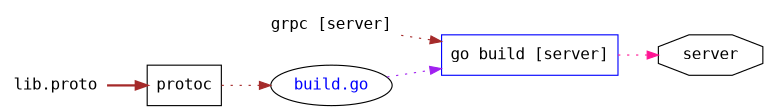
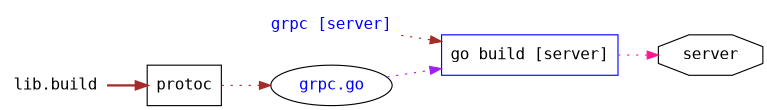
node "grpc [server]": fontcolor black -> blue
node "lib.proto": label "lib.proto" -> "lib.build"
node "build.go": label "build.go" -> "grpc.go"
